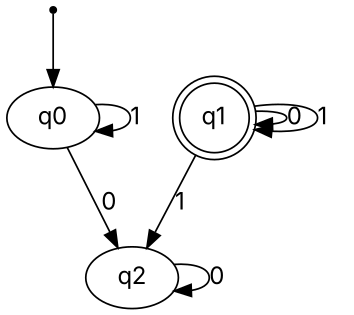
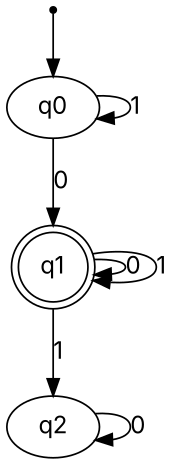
edge "q0" -> "q2": now "q0" -> "q1"
